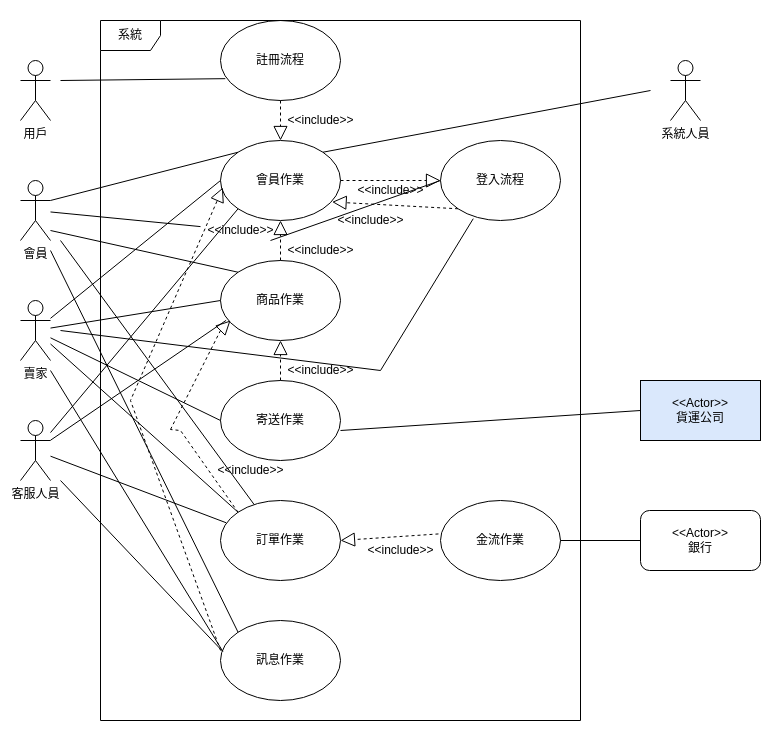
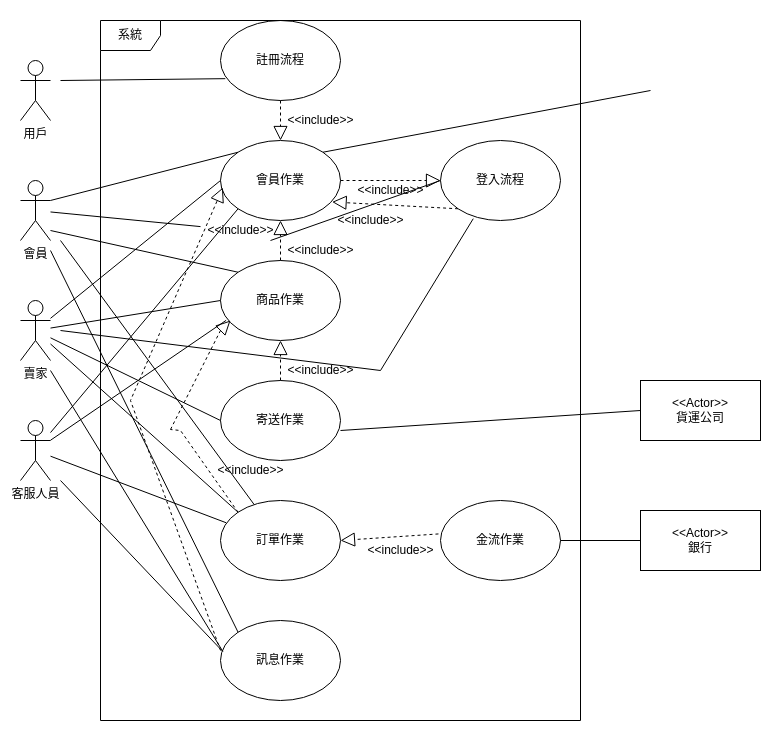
node "系統人員": removed
node "<<Actor>> 貨運公司": fillcolor #dae8fc -> #ffffff
node "<<Actor>> 銀行": shape rounded rectangle -> rectangle
